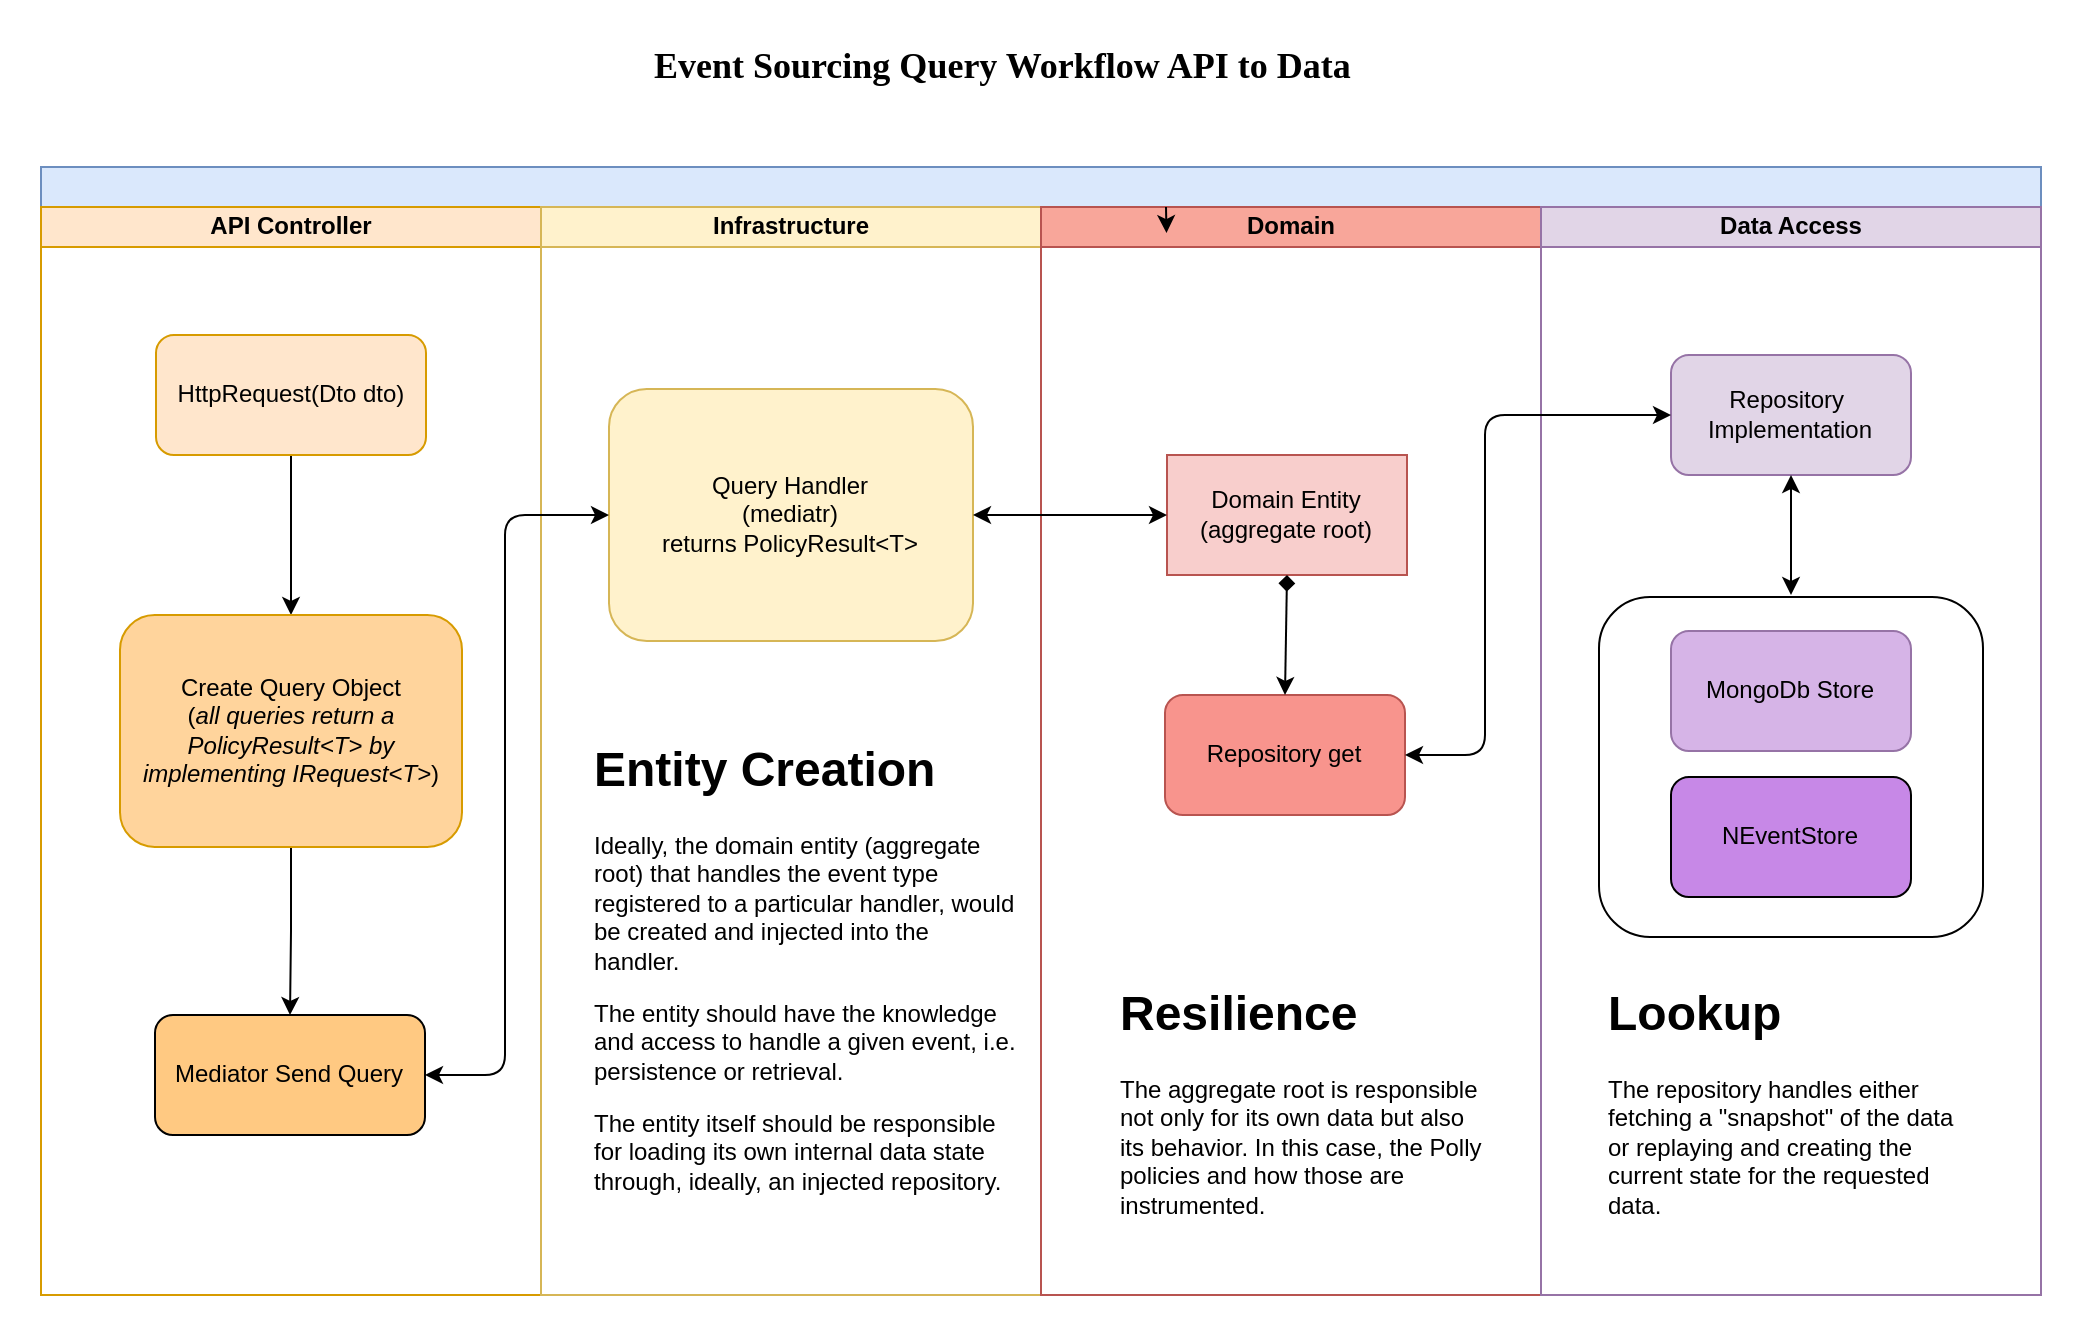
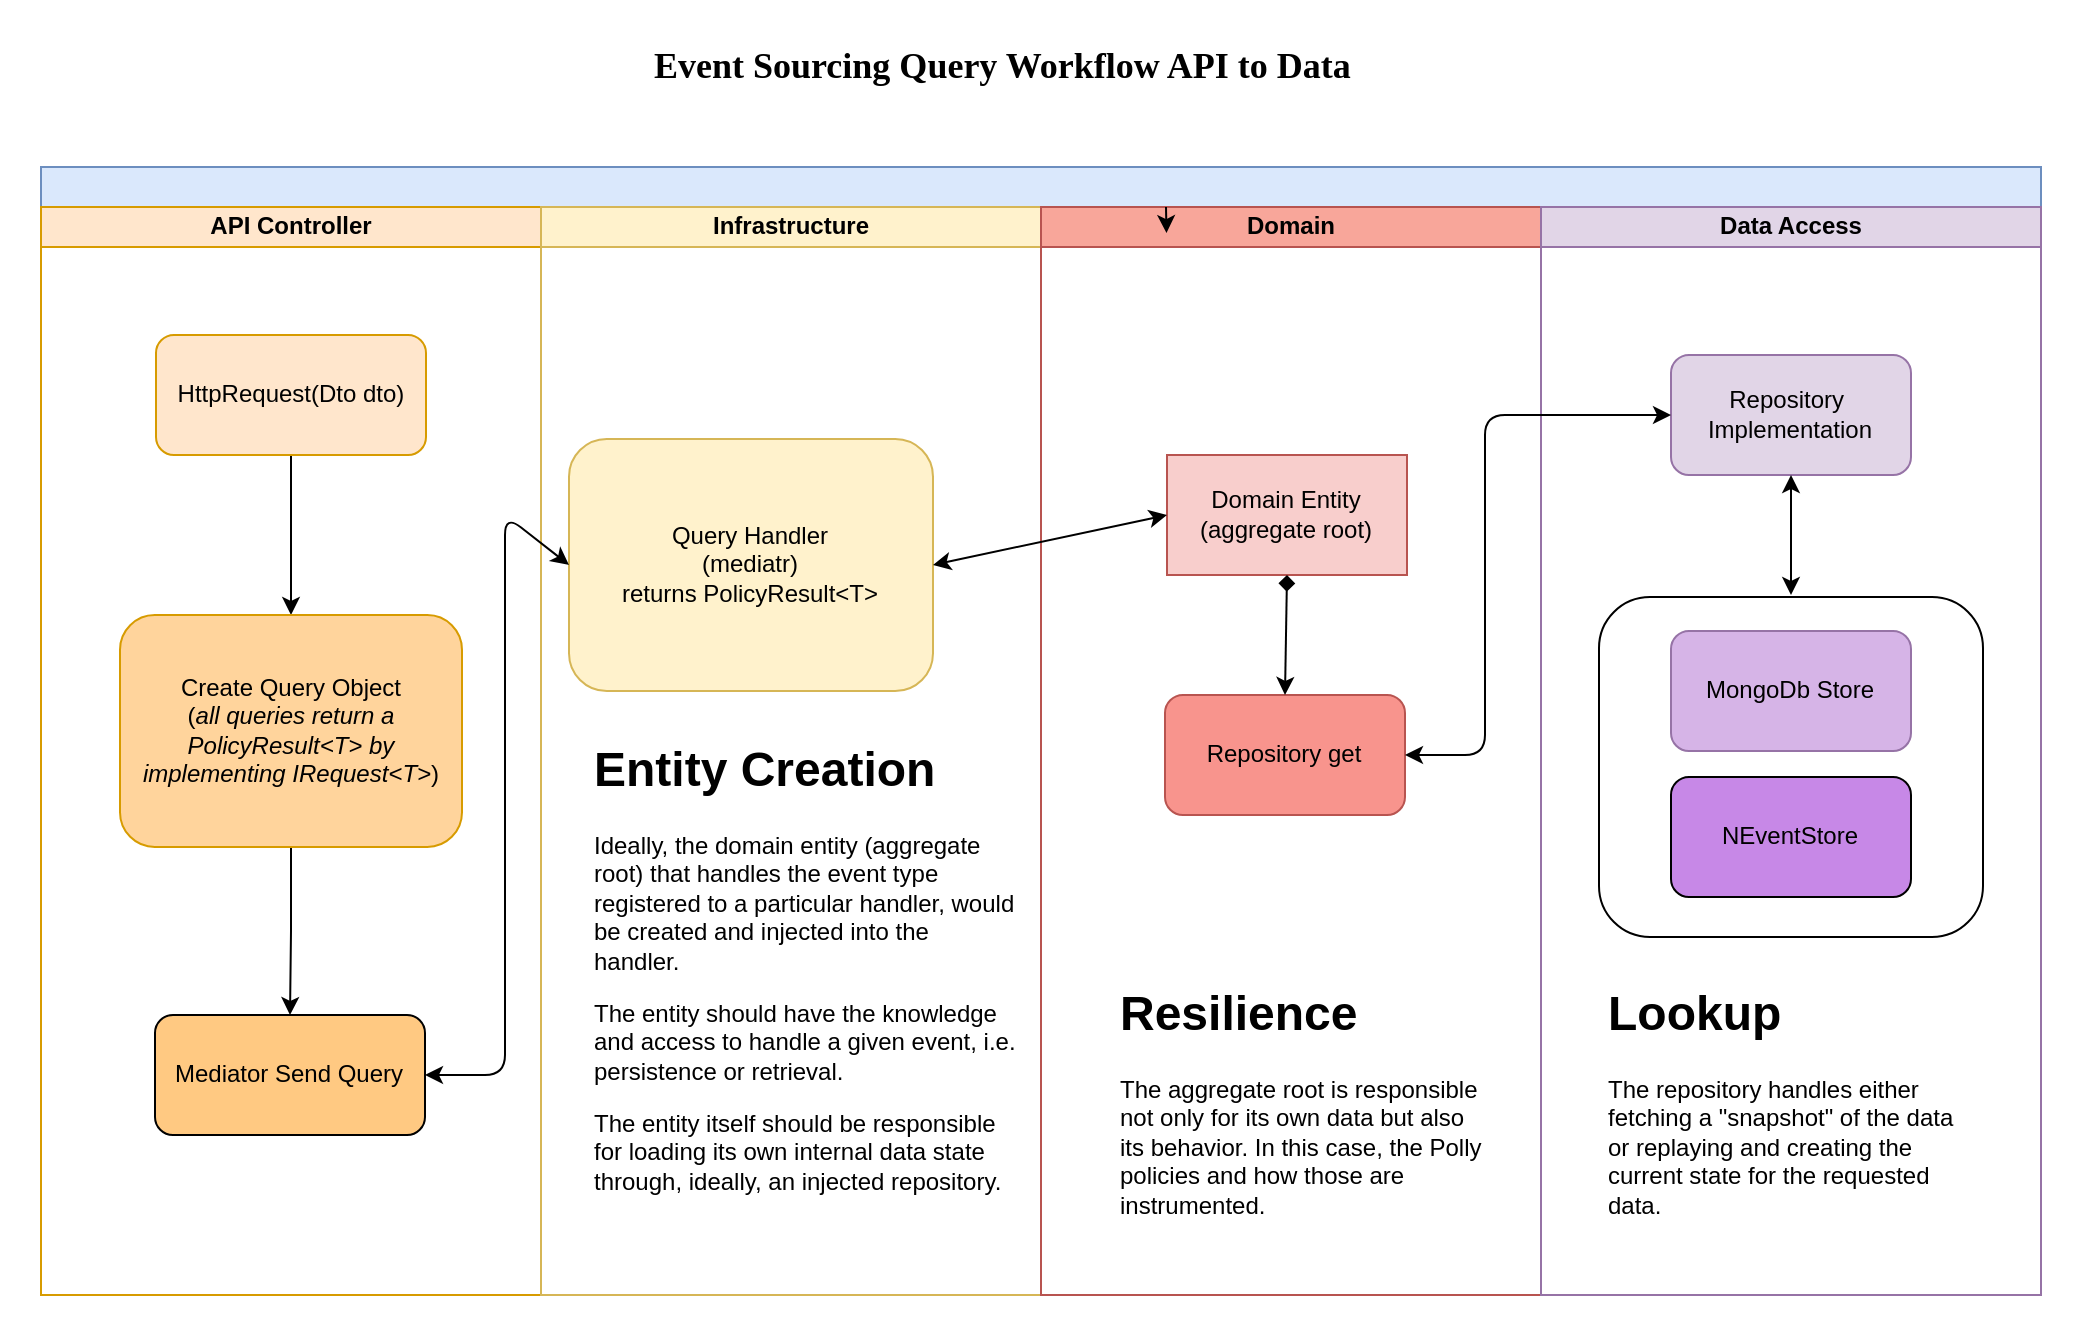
node "Query Handler (mediatr) returns PolicyResult<T>": moved (791, 515) -> (751, 565)
